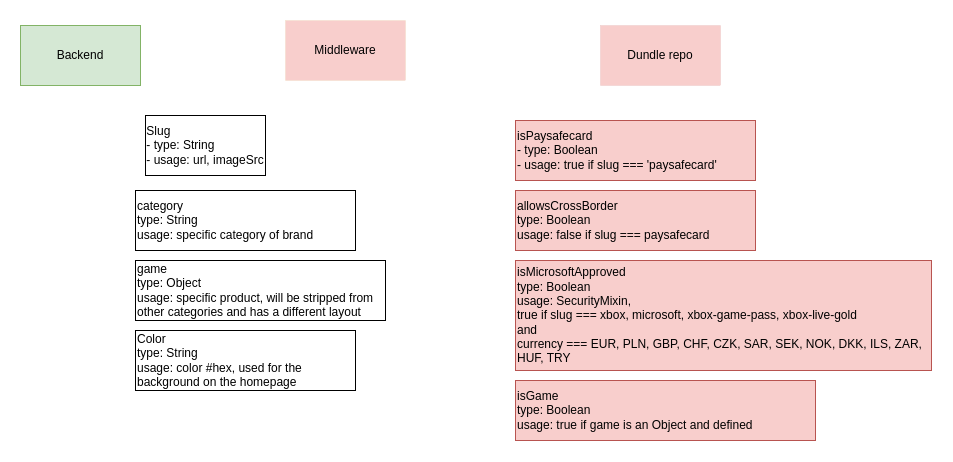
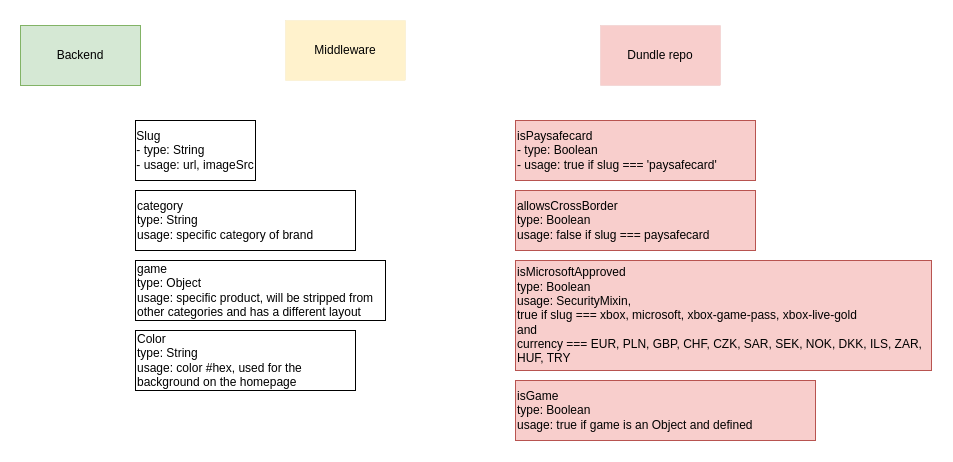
node "Middleware": fillcolor #f8cecc -> #fff2cc
node "Slug - type: String - usage: url, imageSrc": moved (206, 146) -> (196, 151)
